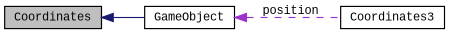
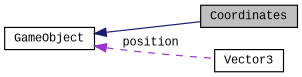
edge "GameObject" -> "Coordinates": reversed
node "Coordinates3": label "Coordinates3" -> "Vector3"
